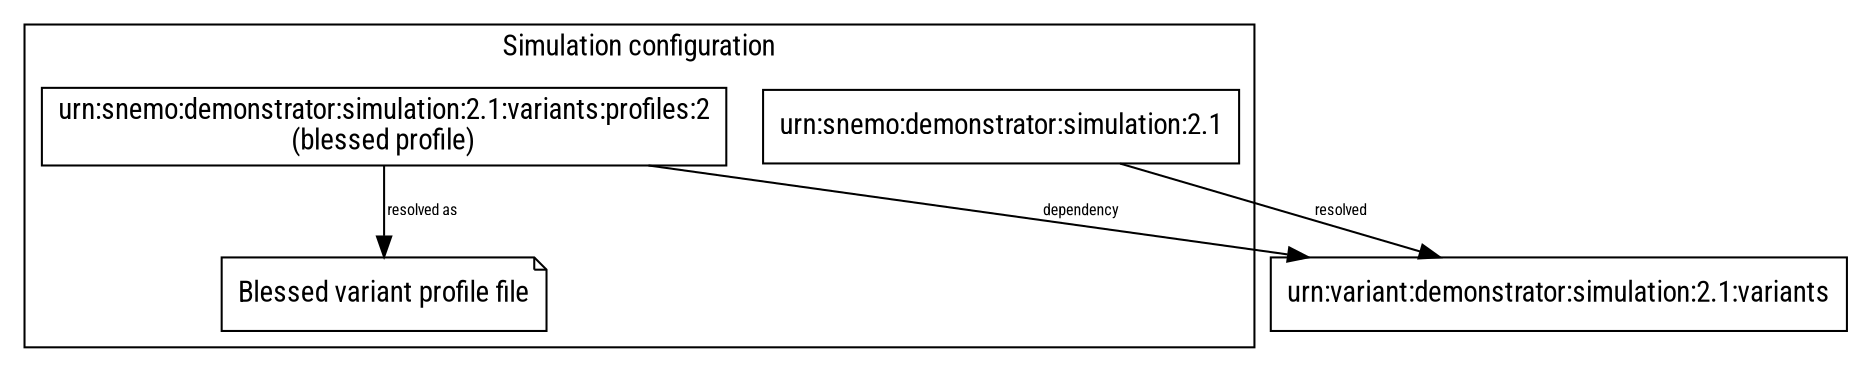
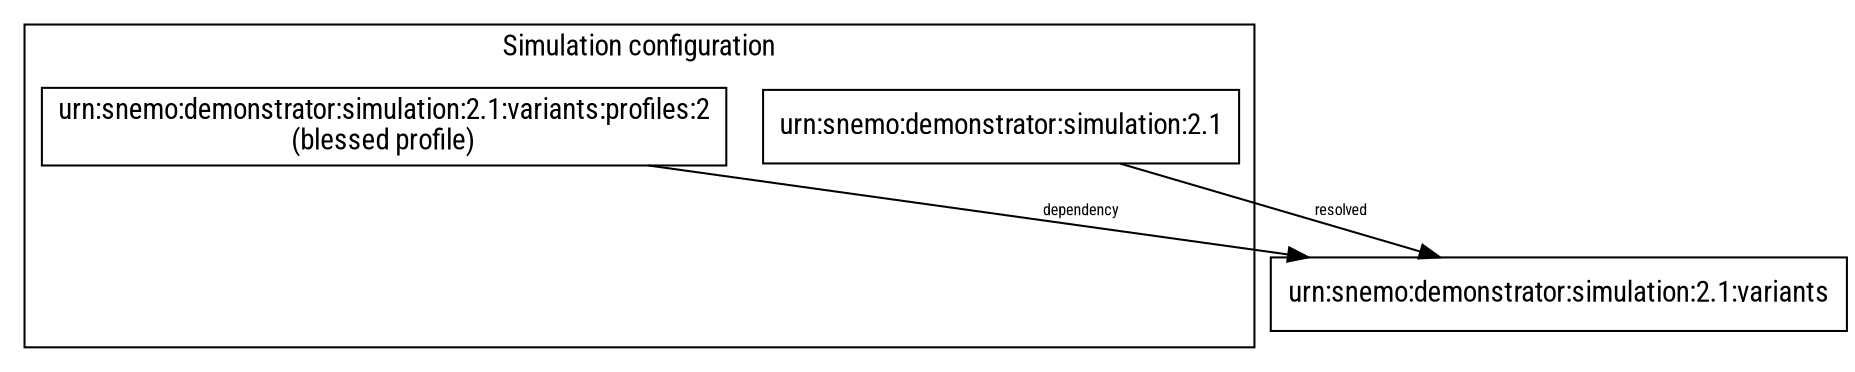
node "Blessed variant profile file": removed
node "urn:variant:demonstrator:simulation:2.1:variants": label "urn:variant:demonstrator:simulation:2.1:variants" -> "urn:snemo:demonstrator:simulation:2.1:variants"
